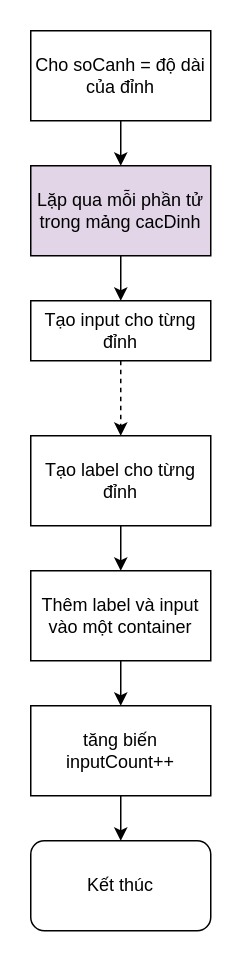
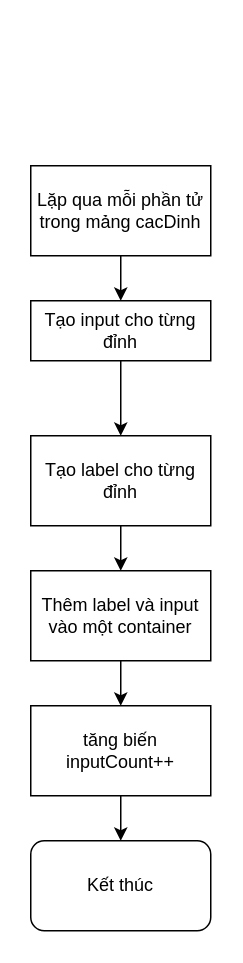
node "Cho soCanh = độ dài của đỉnh": removed
edge "Cho soCanh = độ dài của đỉnh" -> "Lặp qua mỗi phần tử trong mảng cacDinh": removed
node "Lặp qua mỗi phần tử trong mảng cacDinh": fillcolor #e1d5e7 -> #ffffff
edge "Tạo input cho từng đỉnh" -> "Tạo label cho từng đỉnh": style dashed -> solid
